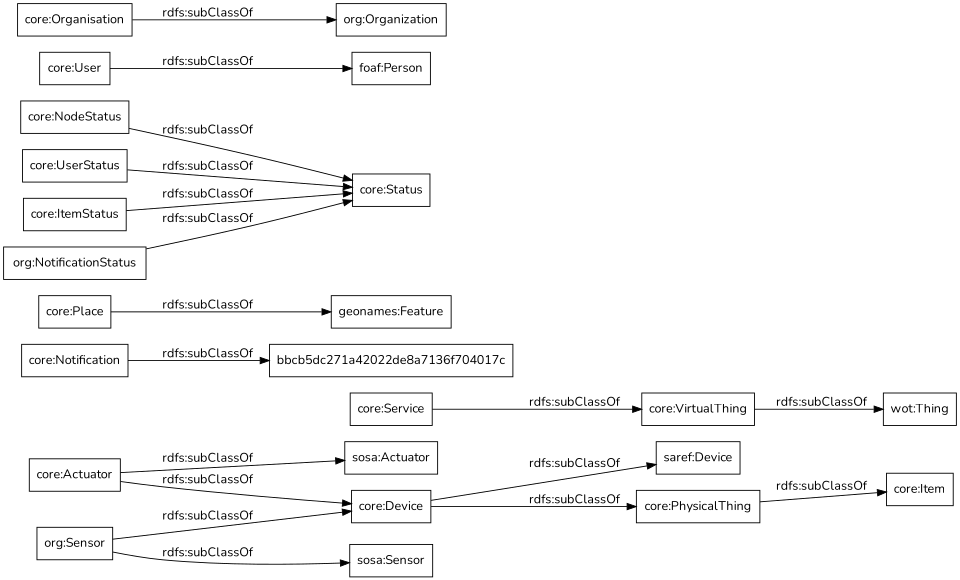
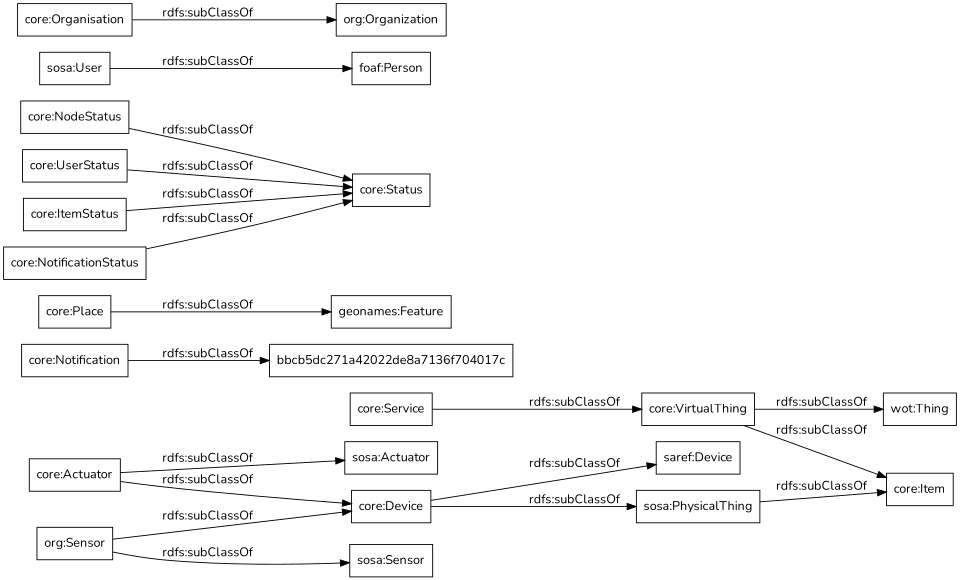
node "core:User": label "core:User" -> "sosa:User"
node "org:NotificationStatus": label "org:NotificationStatus" -> "core:NotificationStatus"
edge "core:VirtualThing" -> "core:Item": added, label "rdfs:subClassOf"
node "core:PhysicalThing": label "core:PhysicalThing" -> "sosa:PhysicalThing"
